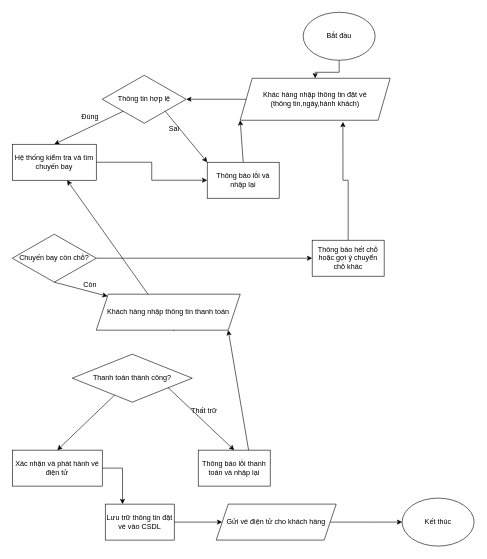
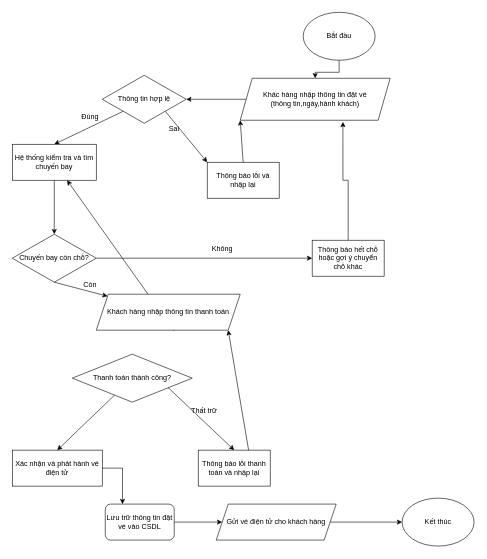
edge "Hệ thống kiểm tra và tìm chuyến bay" -> "Thông báo lỗi và nhập lại": now "Hệ thống kiểm tra và tìm chuyến bay" -> "Chuyến bay còn chỗ?"
node "Không": added
node "Lưu trữ thông tin đặt vé vào CSDL": shape rectangle -> rounded rectangle
